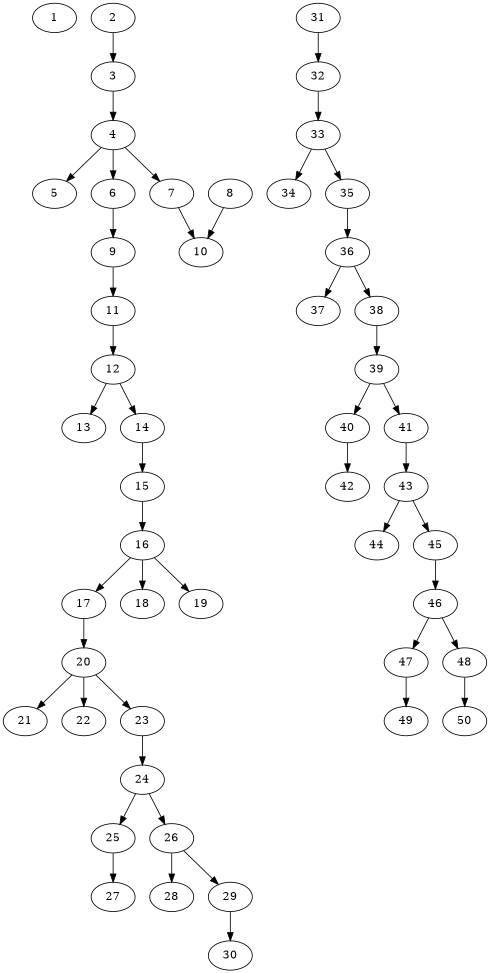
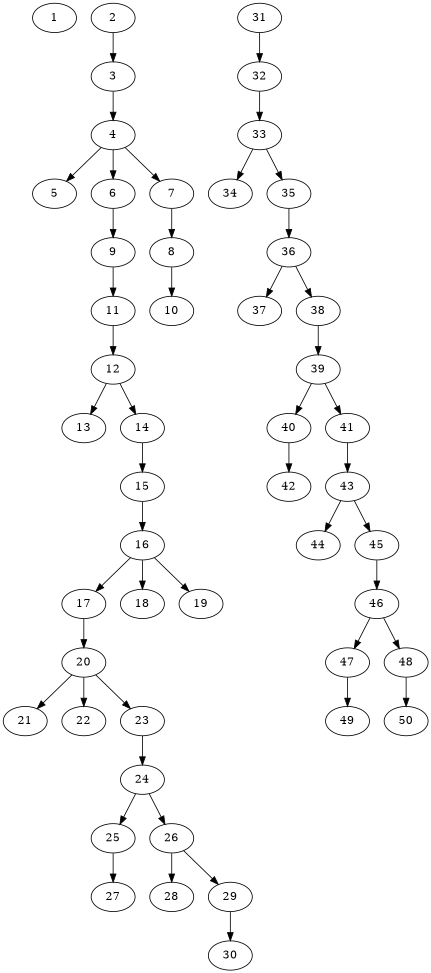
edge "7" -> "10": now "7" -> "8"
